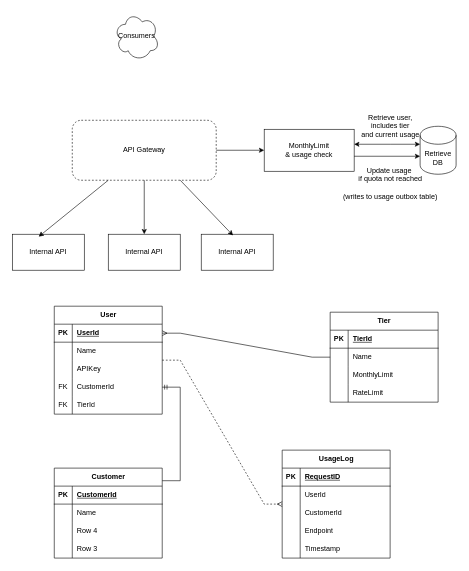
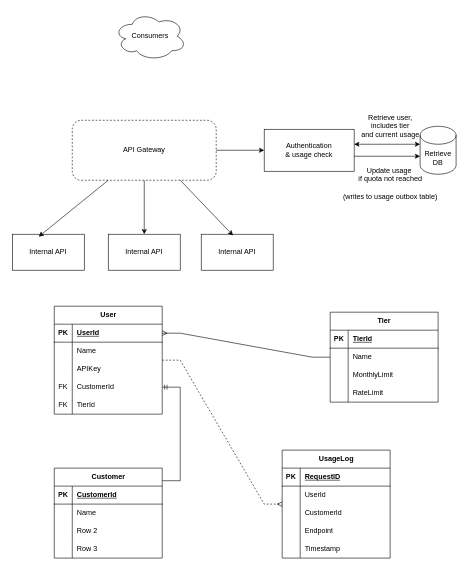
node "Consumers": size 45x48 -> 72x48
node "MonthlyLimit & usage check": label "MonthlyLimit & usage check" -> "Authentication & usage check"
node "Row 4": label "Row 4" -> "Row 2"
